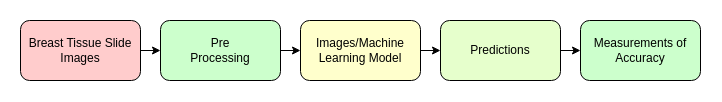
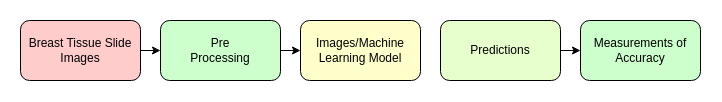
edge "Images/Machine Learning Model" -> "Predictions": removed
